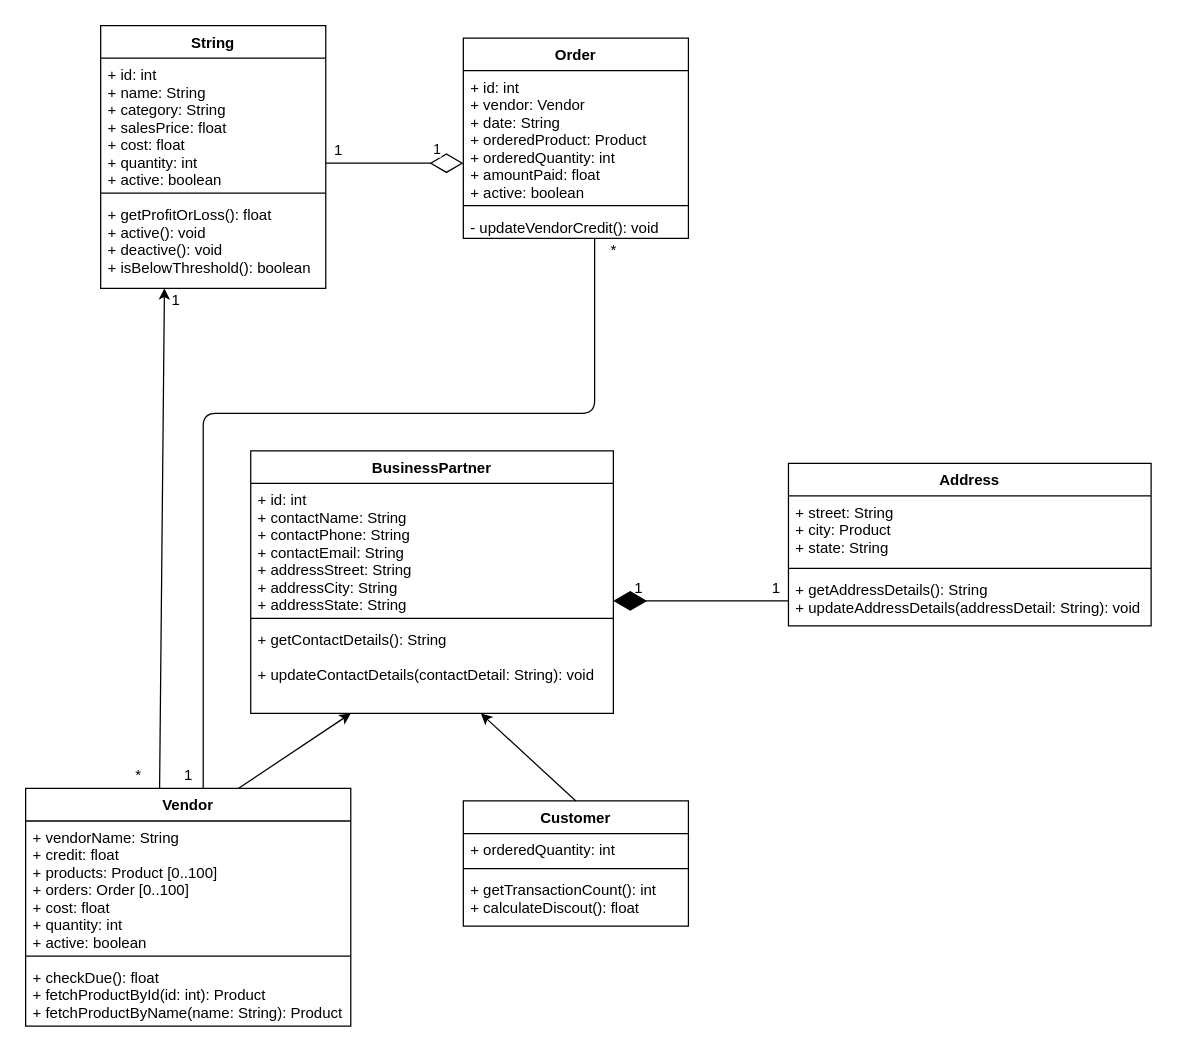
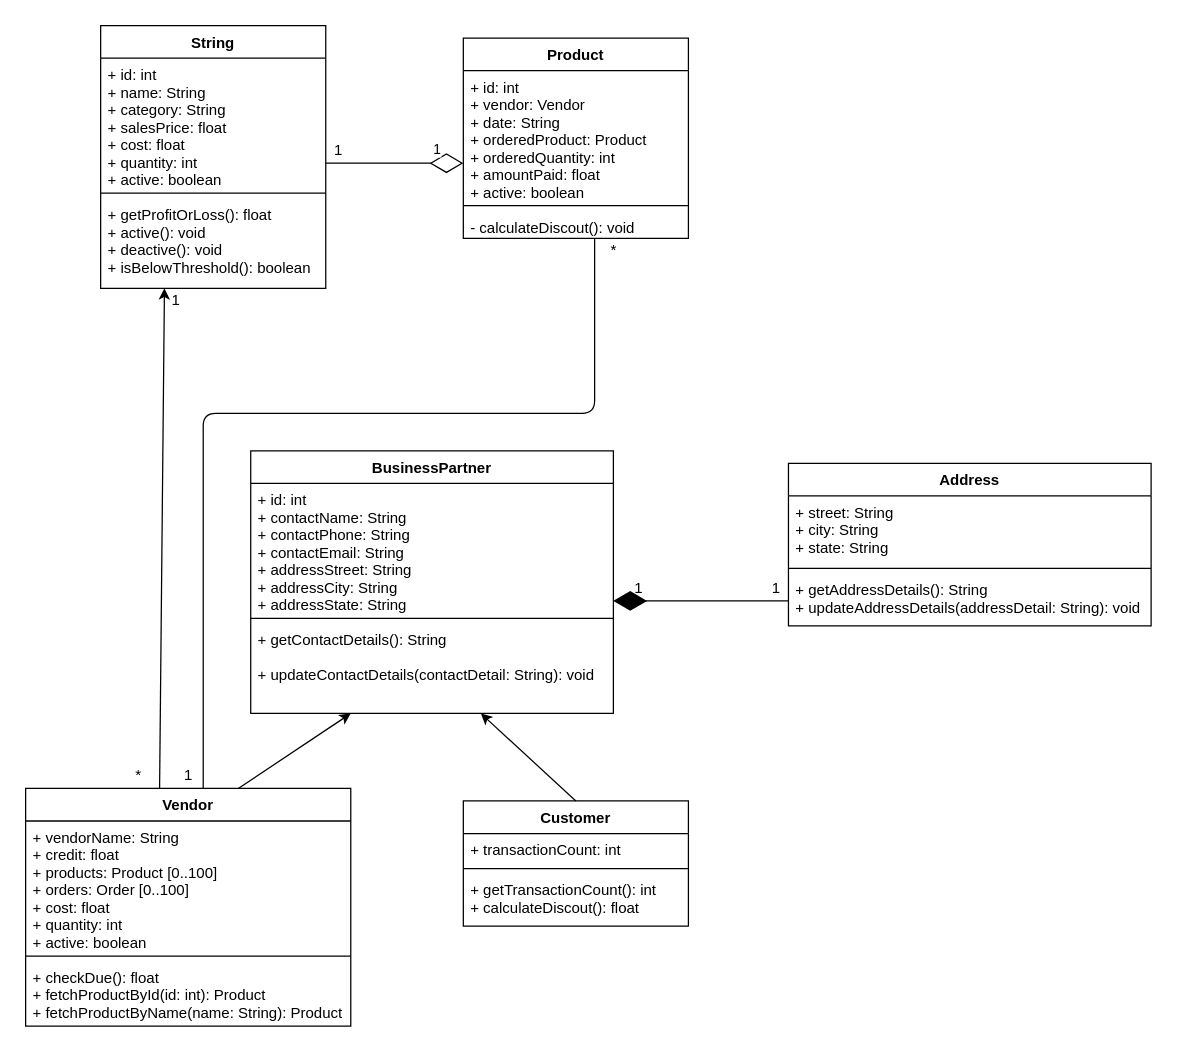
node "Order": label "Order" -> "Product"
node "- updateVendorCredit(): void": label "- updateVendorCredit(): void" -> "- calculateDiscout(): void"
node "+ street: String + city: Product + state: String": label "+ street: String + city: Product + state: String" -> "+ street: String + city: String + state: String"
node "+ orderedQuantity: int": label "+ orderedQuantity: int" -> "+ transactionCount: int"
